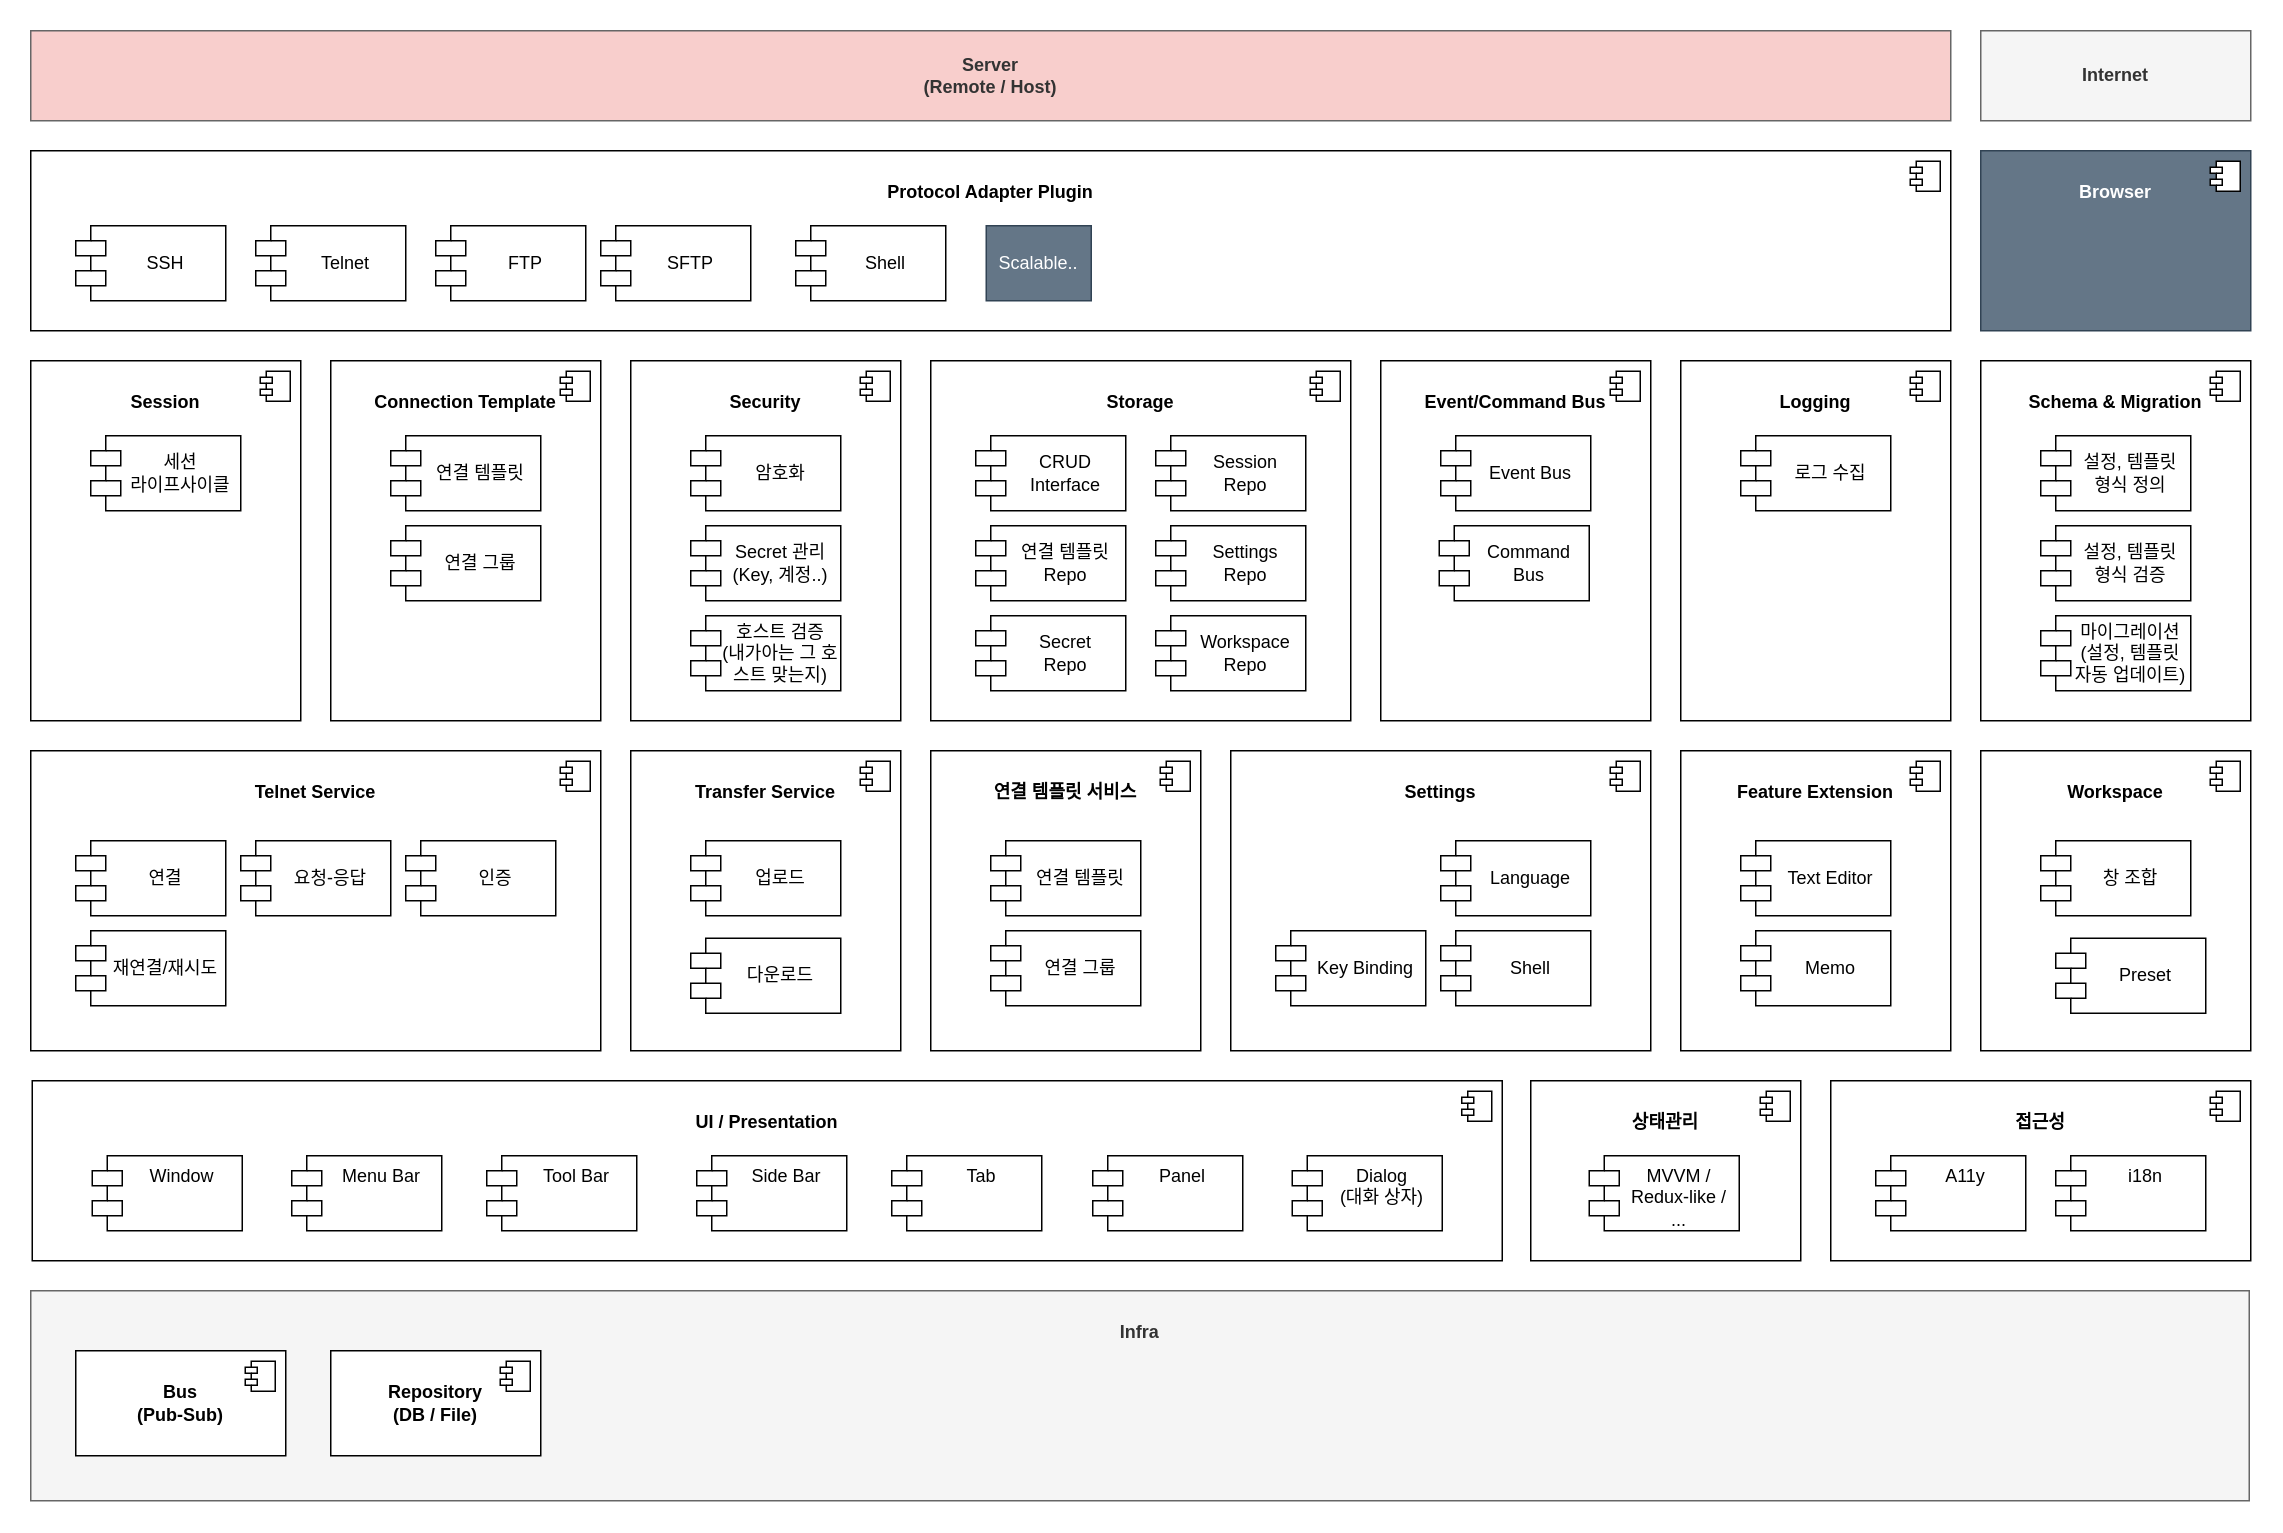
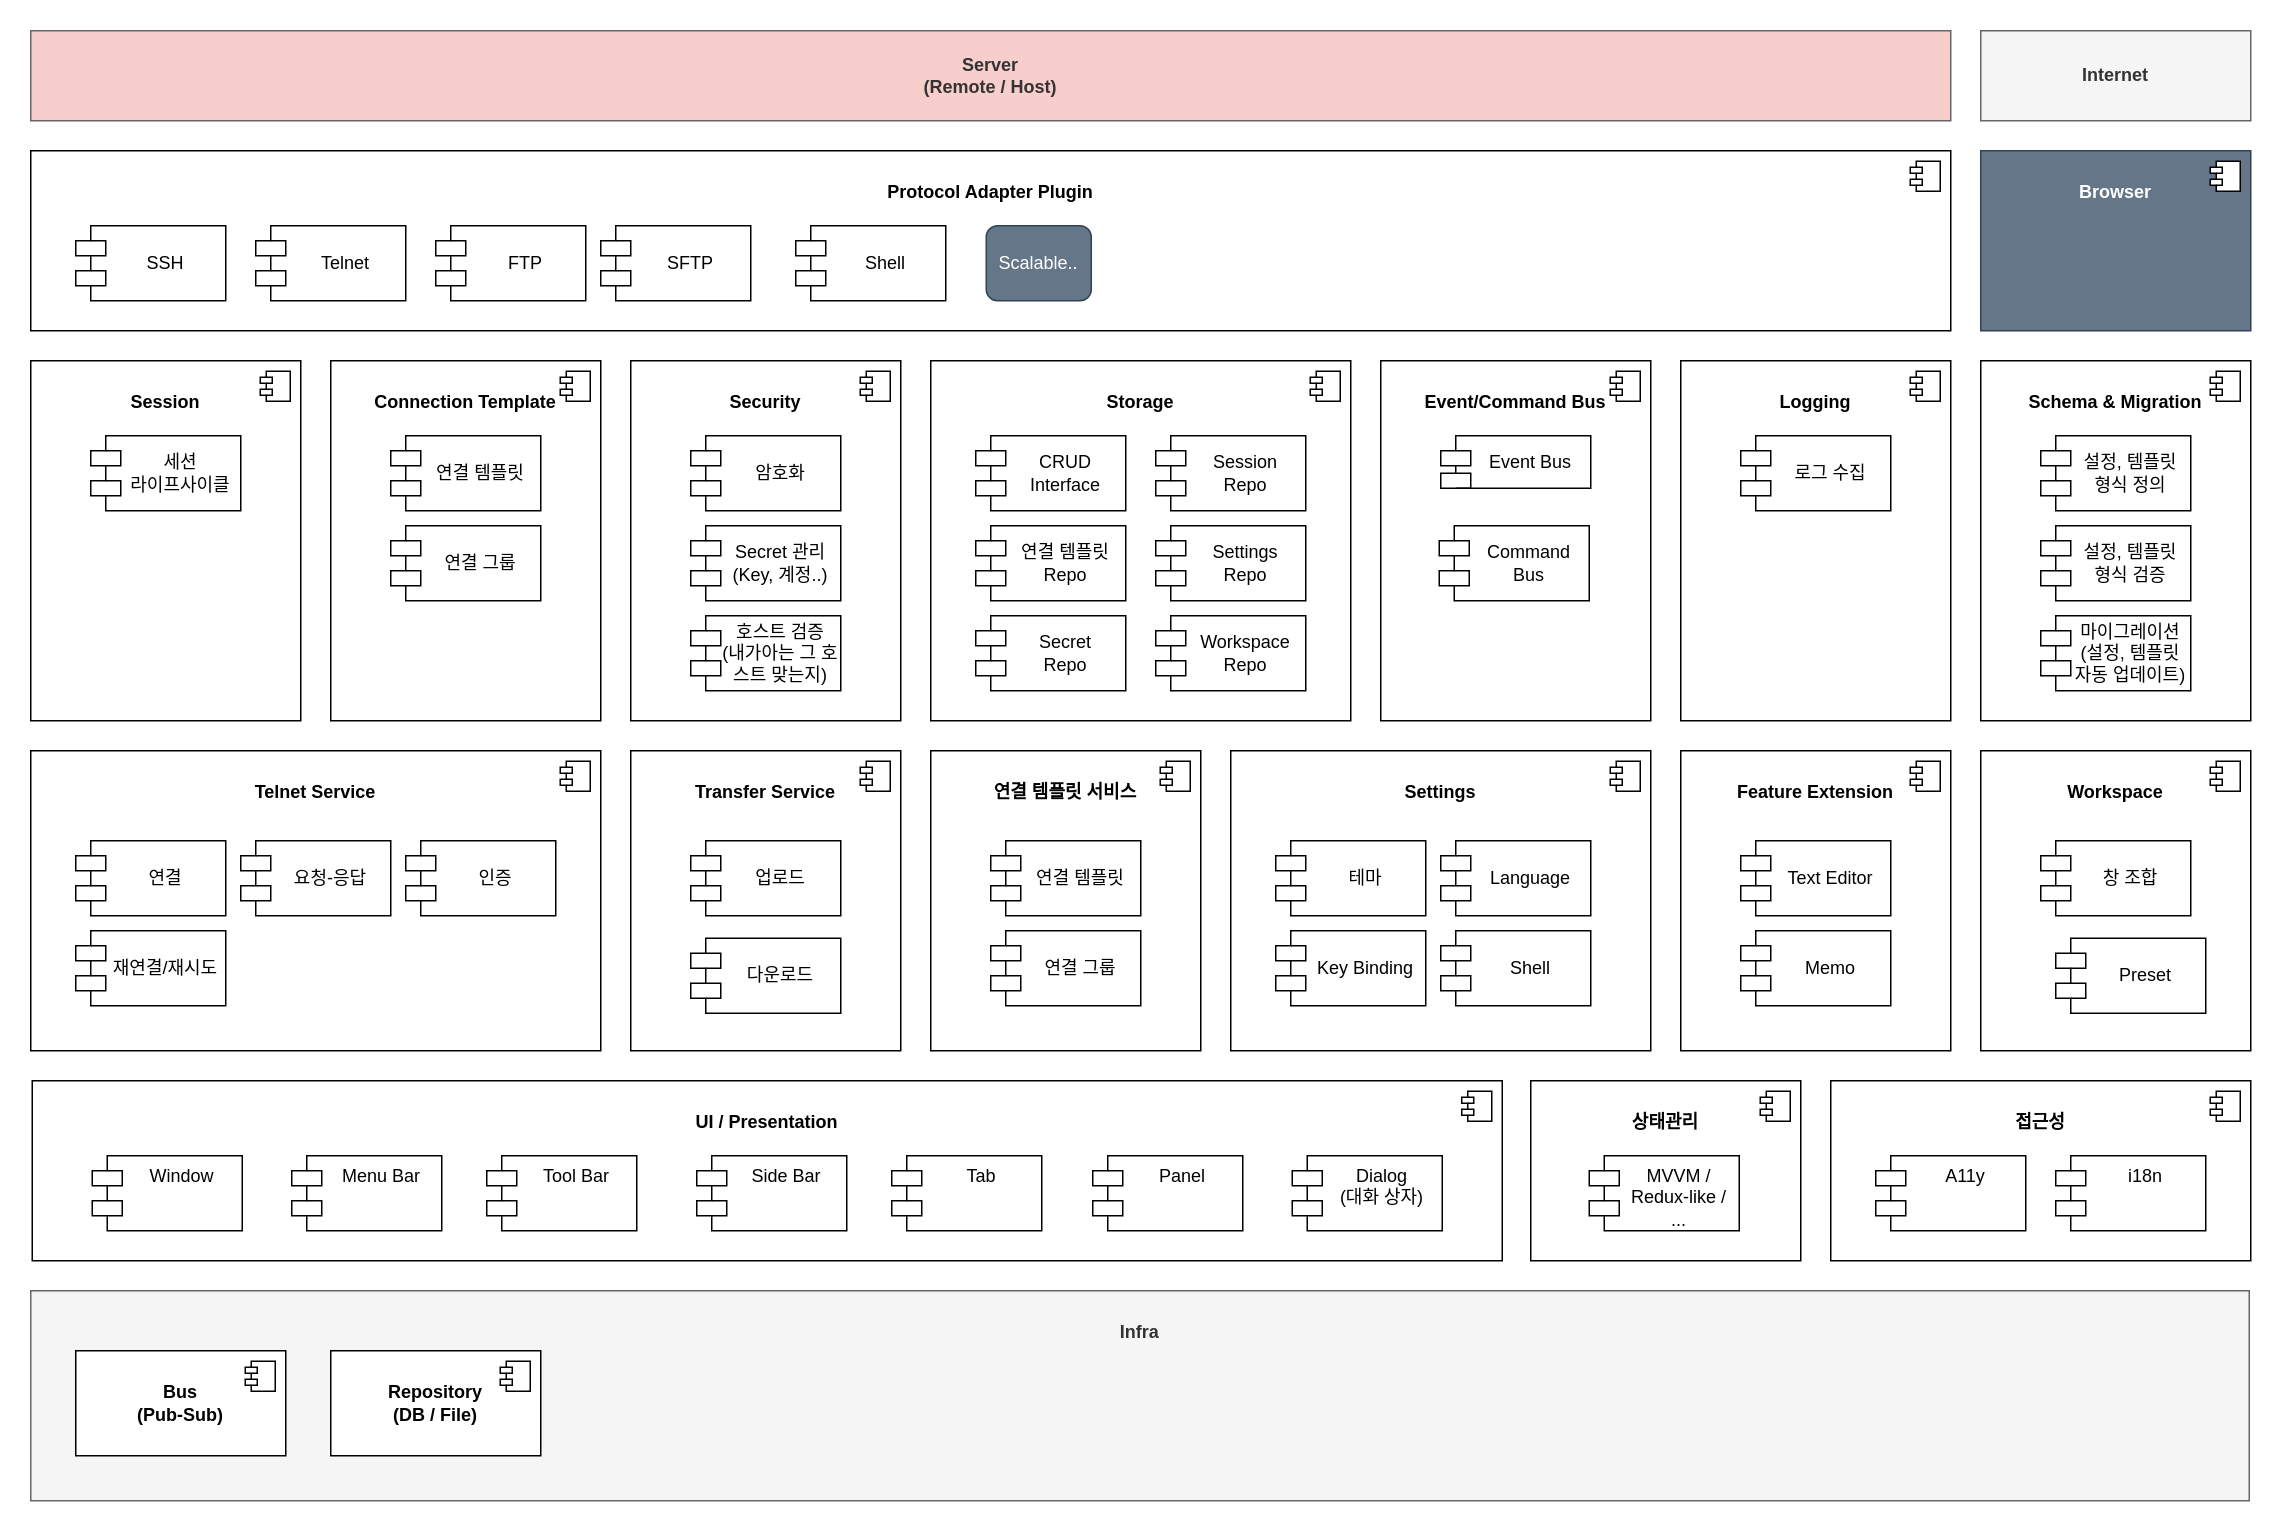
node "Scalable..": shape rectangle -> rounded rectangle
node "Event Bus": size 150x75 -> 150x53
node "테마": added
